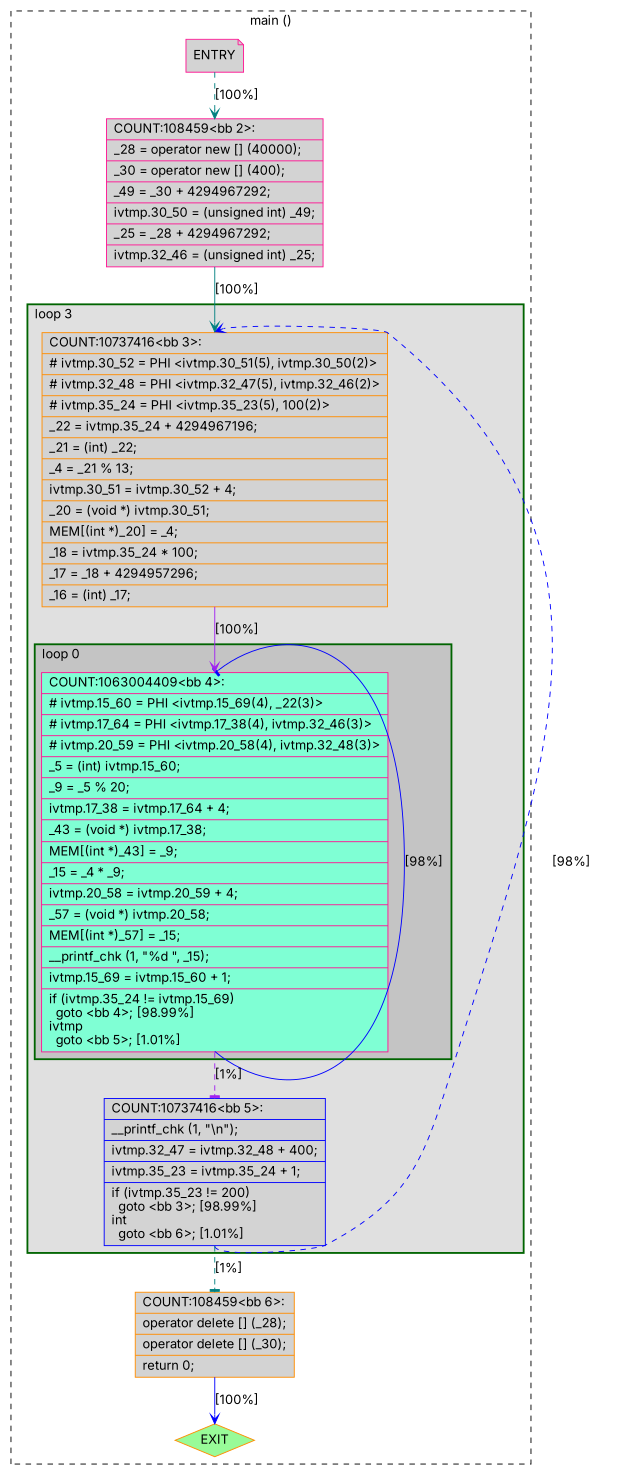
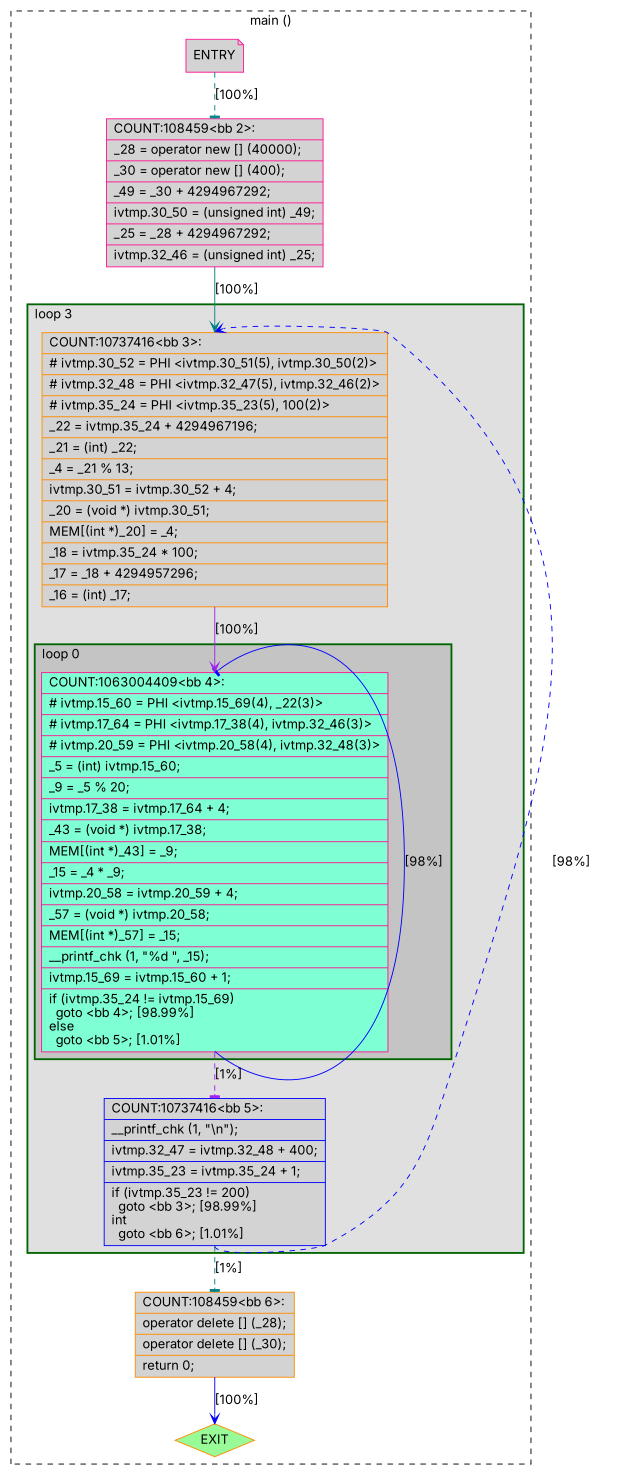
edge "ENTRY" -> "COUNT:108459<bb 2>:": arrowhead vee -> tee
node "COUNT:1063004409<bb 4>:": text "ivtmp" -> "else"
